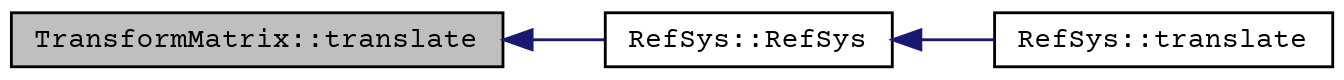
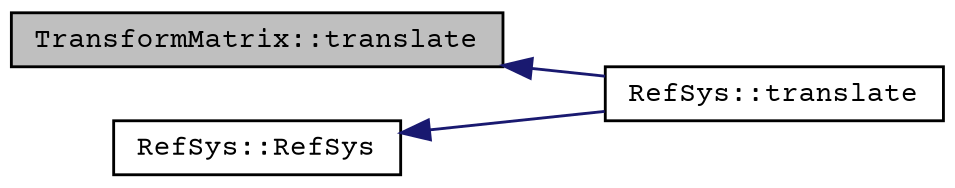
edge "RefSys::RefSys" -> "TransformMatrix::translate": now "RefSys::translate" -> "TransformMatrix::translate"
